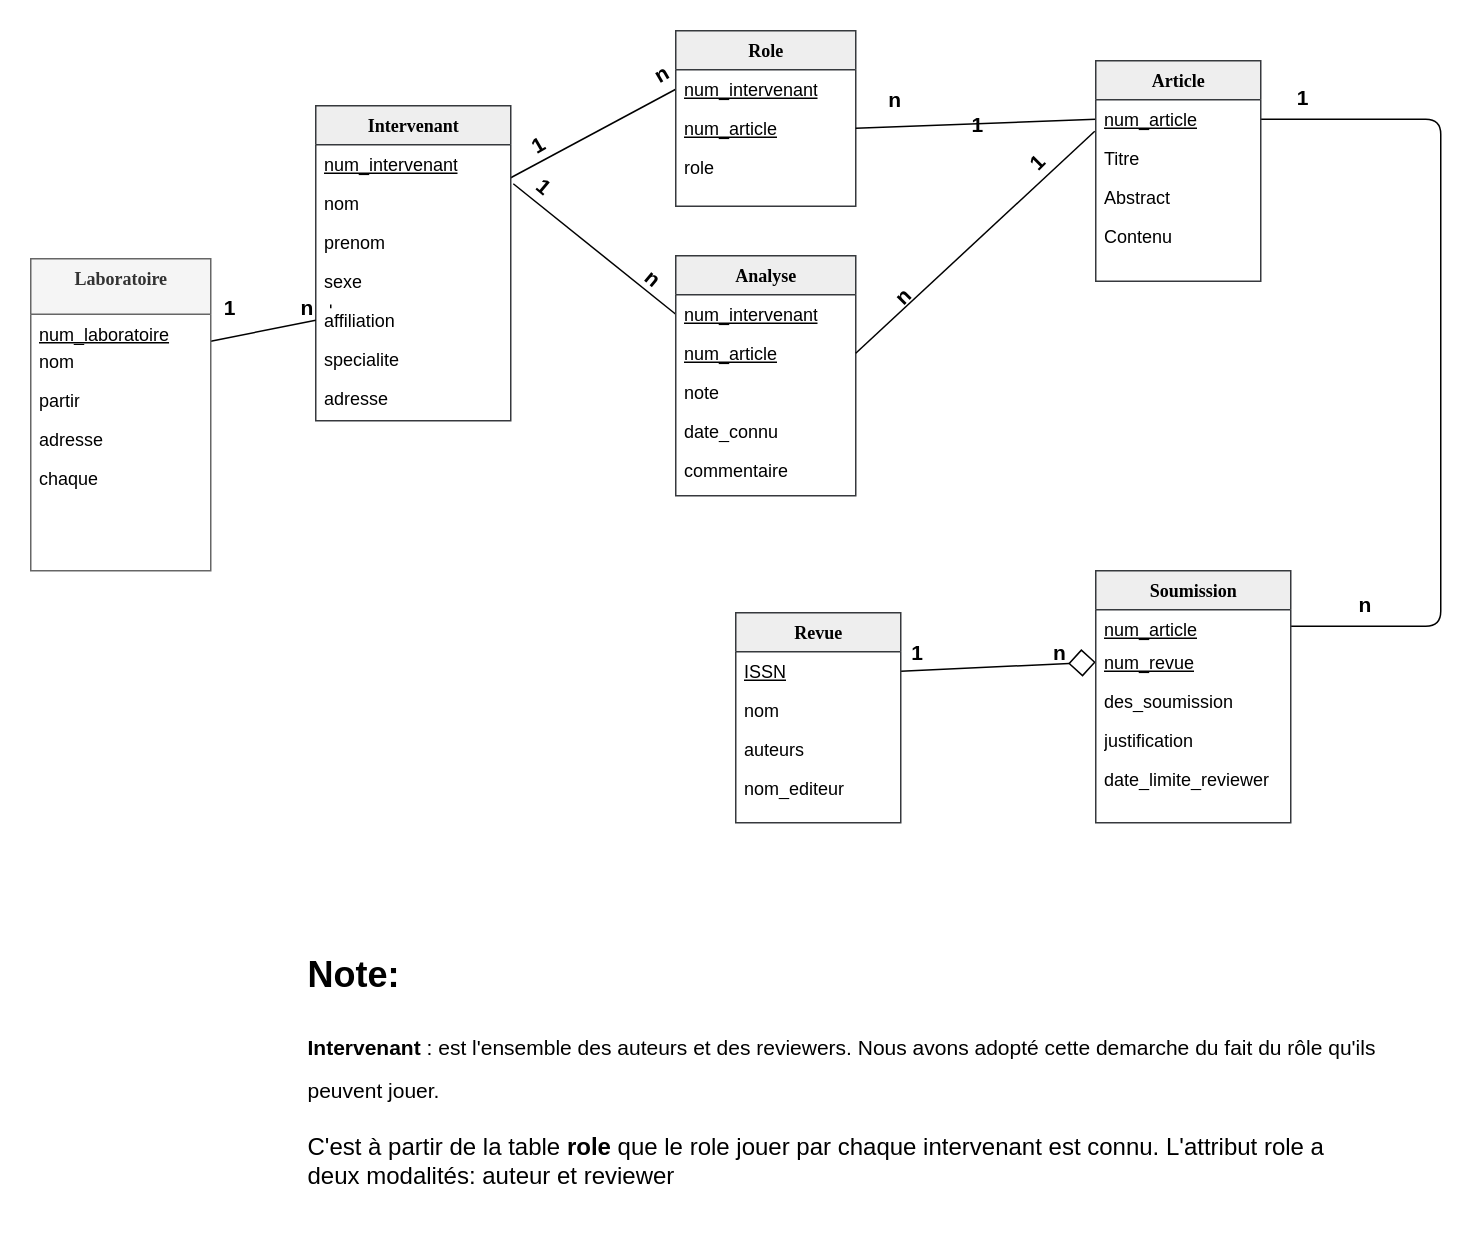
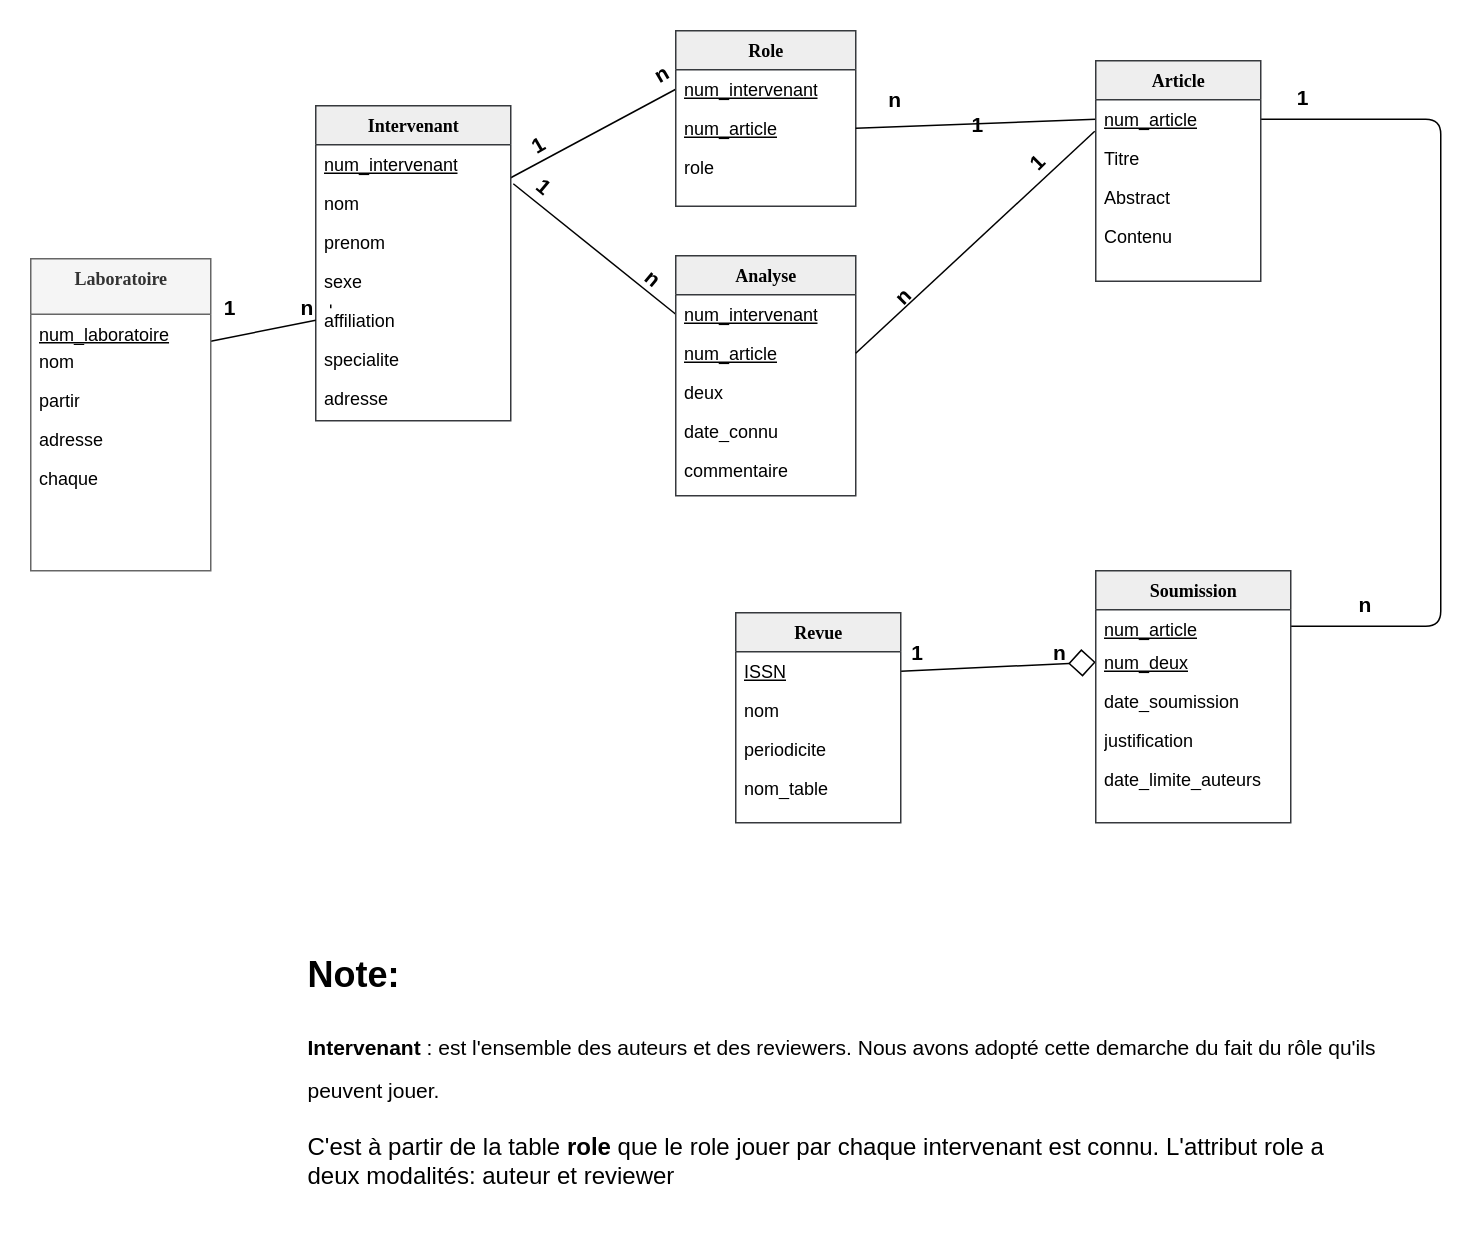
node "note": label "note" -> "deux"
node "num_revue": label "num_revue" -> "num_deux"
node "des_soumission": label "des_soumission" -> "date_soumission"
node "auteurs": label "auteurs" -> "periodicite"
node "nom_editeur": label "nom_editeur" -> "nom_table"
node "date_limite_reviewer": label "date_limite_reviewer" -> "date_limite_auteurs"
